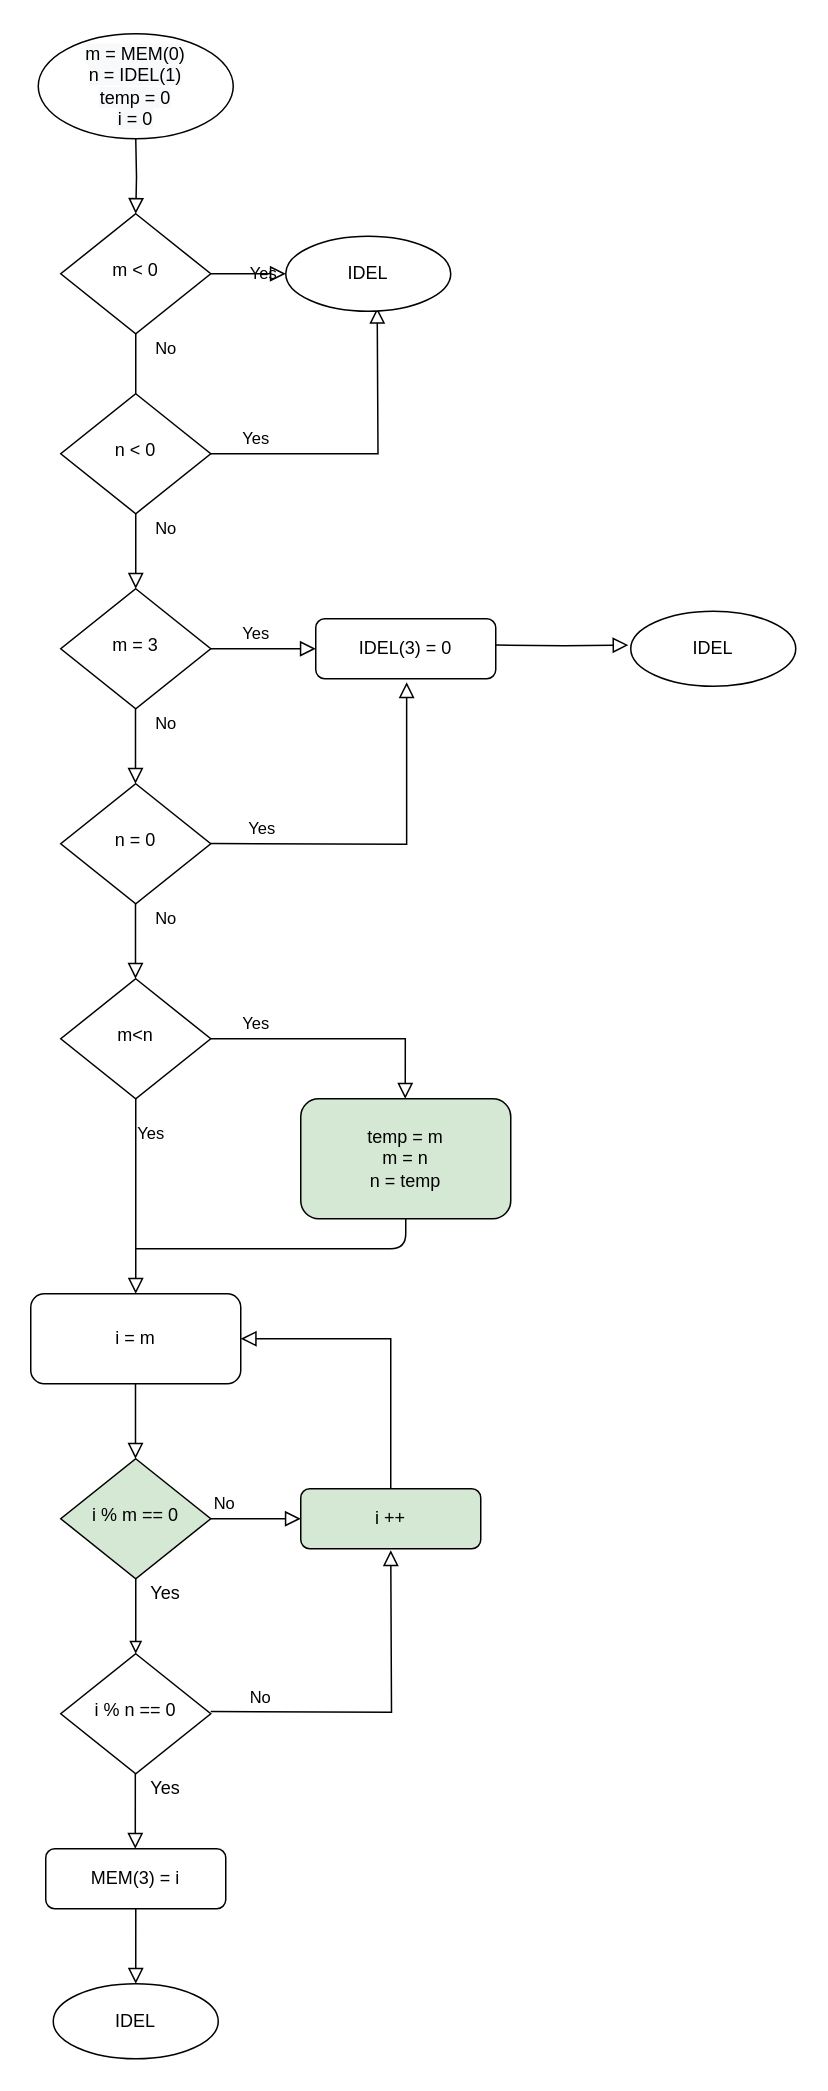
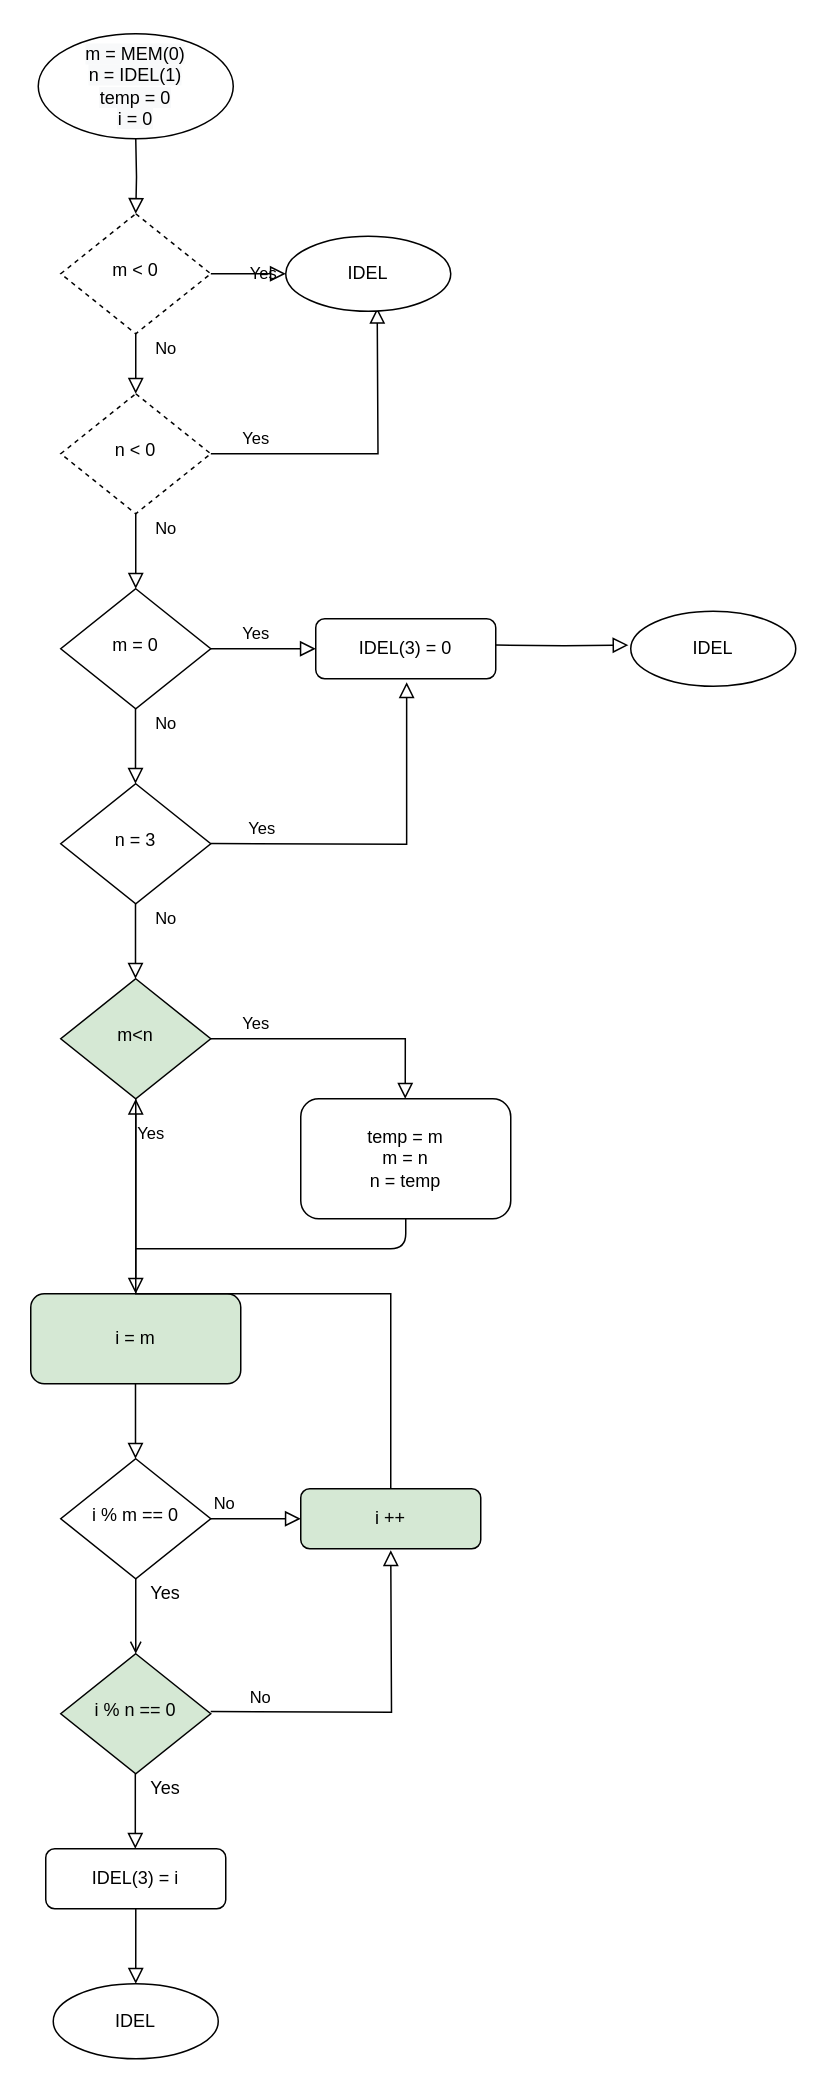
node "m < 0": style solid -> dashed
edge "m < 0" -- "n < 0": arrowhead none -> block
node "n < 0": style solid -> dashed
node "m = 3": label "m = 3" -> "m = 0"
node "n = 0": label "n = 0" -> "n = 3"
node "m<n": fillcolor #ffffff -> #d5e8d4
node "temp = m m = n n = temp": fillcolor #d5e8d4 -> #ffffff
node "i = m": fillcolor #ffffff -> #d5e8d4
edge "i ++" -> "i = m": now "i ++" -> "m<n"
node "i % m == 0": fillcolor #d5e8d4 -> #ffffff
edge "i % m == 0" -> "i % n == 0": arrowhead block -> open
node "i % n == 0": fillcolor #ffffff -> #d5e8d4
node "MEM(3) = i": label "MEM(3) = i" -> "IDEL(3) = i"
